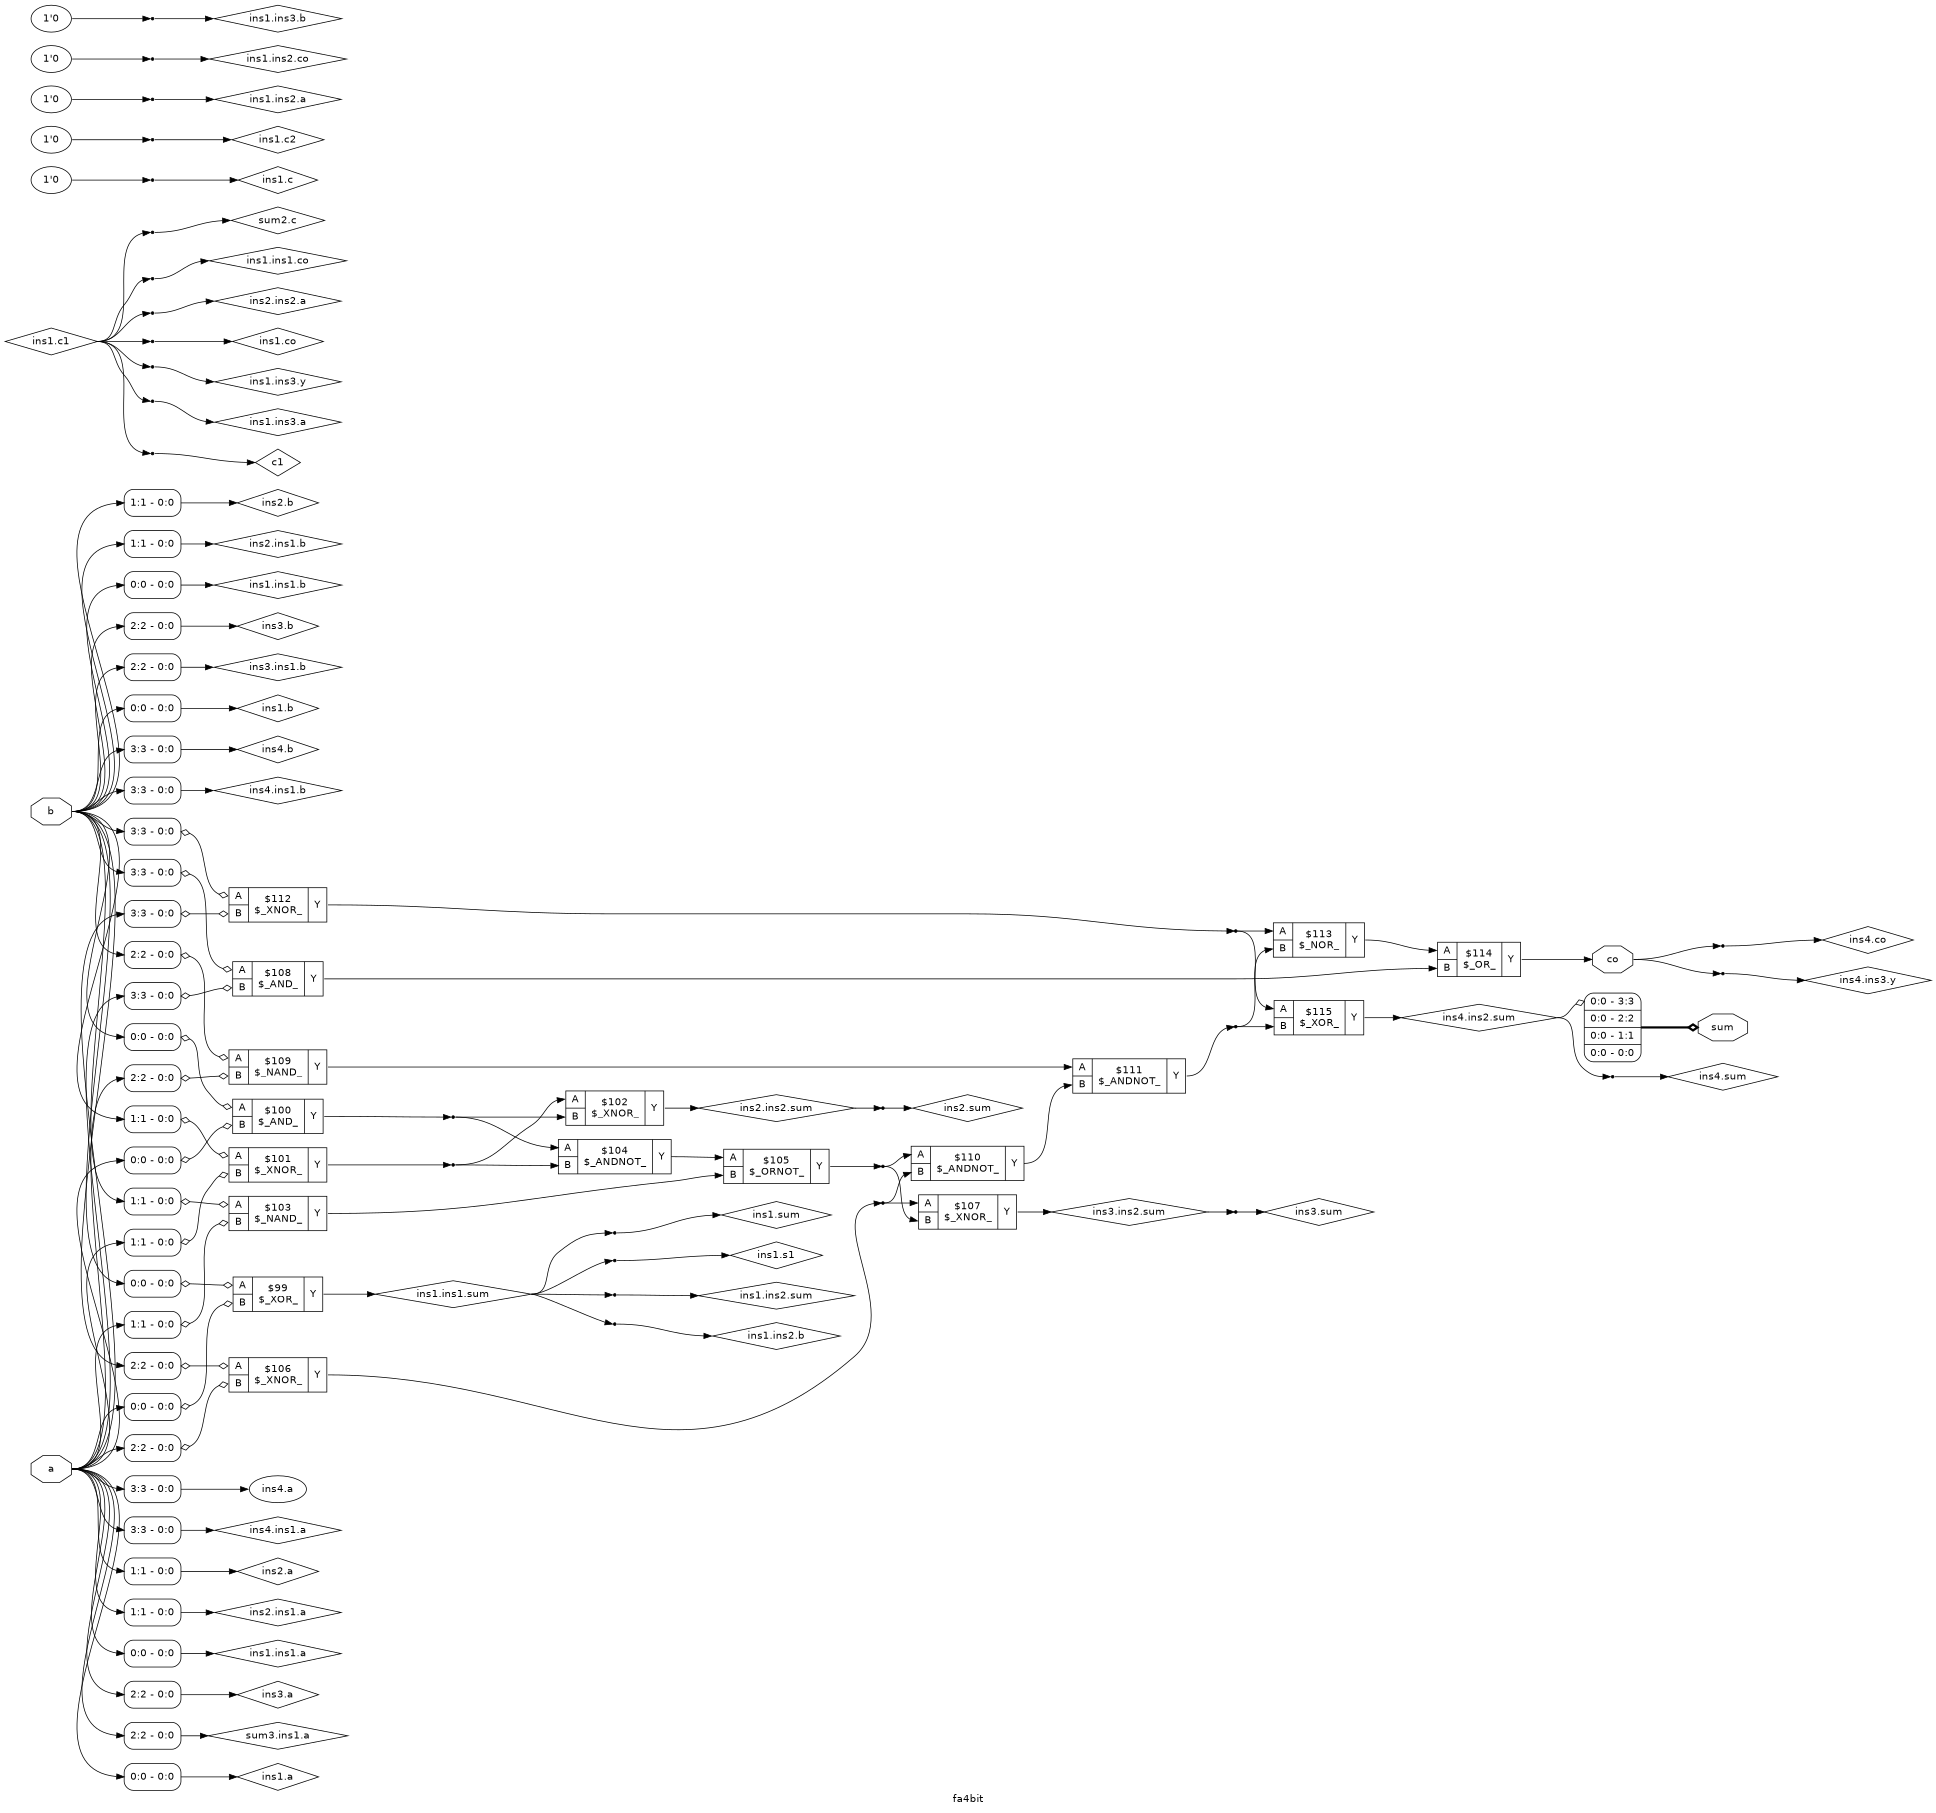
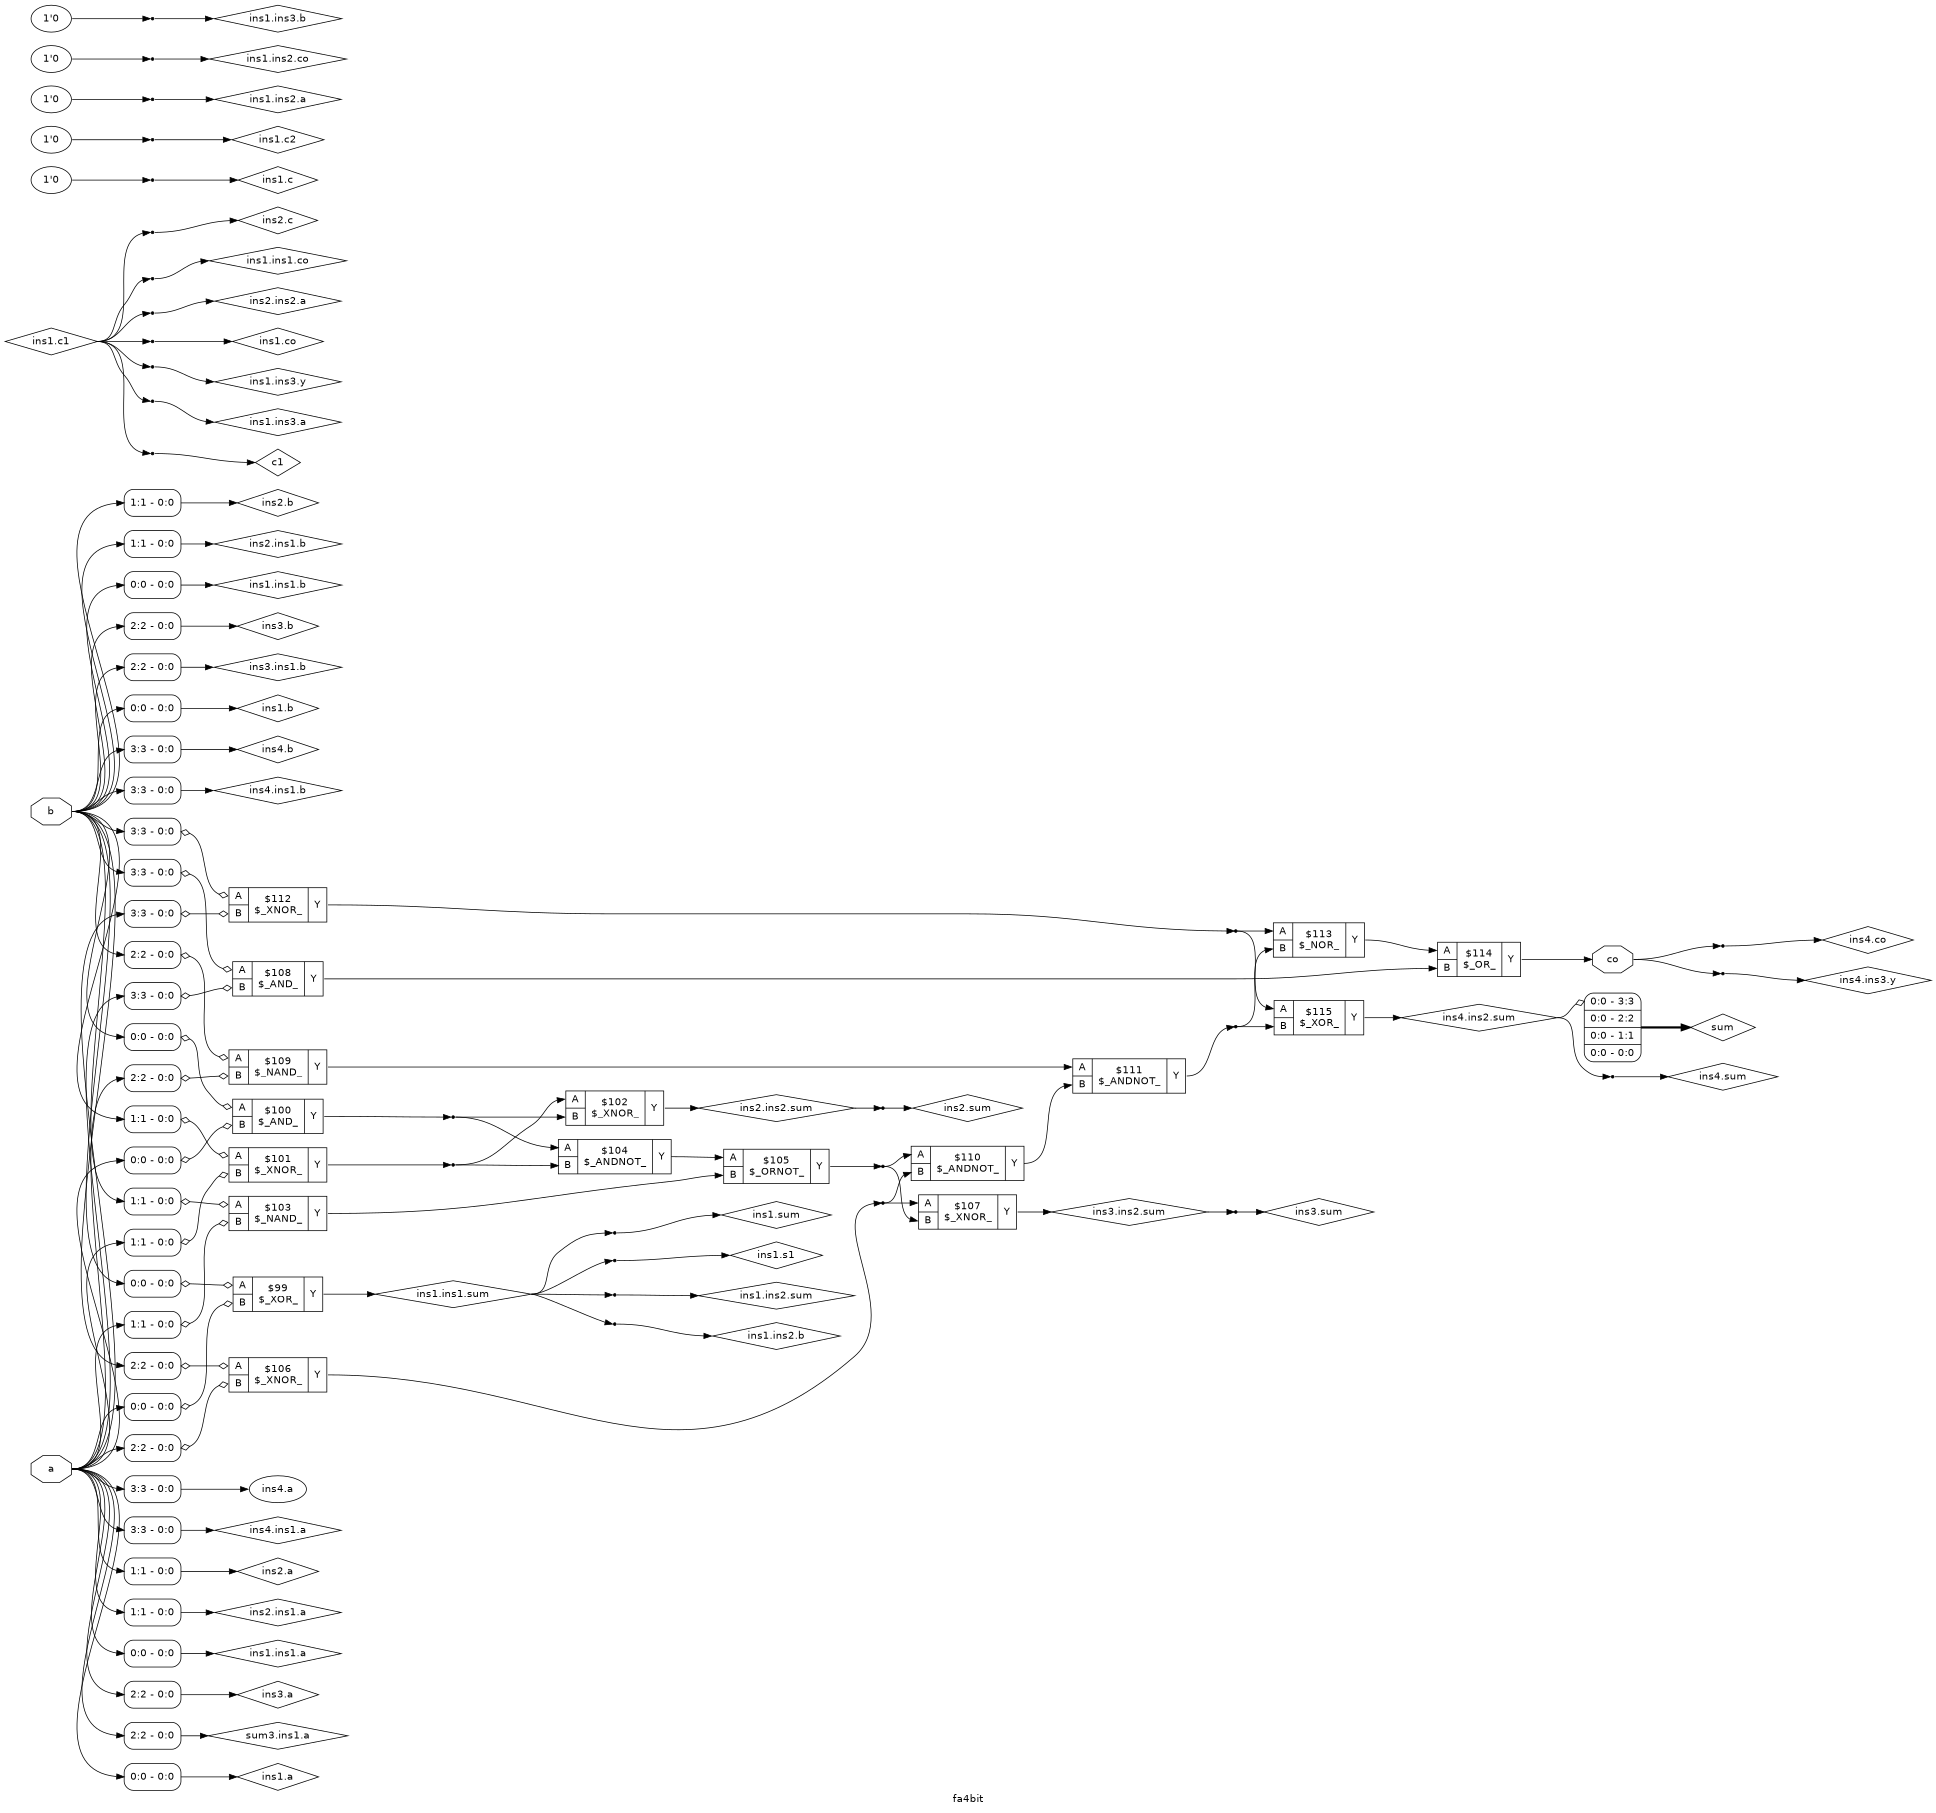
node "sum2.c": label "sum2.c" -> "ins2.c"
edge "0:0 - 3:3" -> "sum": arrowhead odiamond -> normal
node "sum": shape octagon -> diamond
